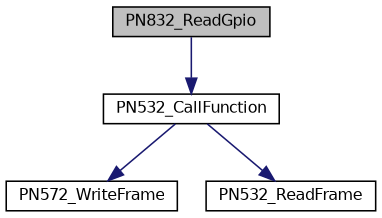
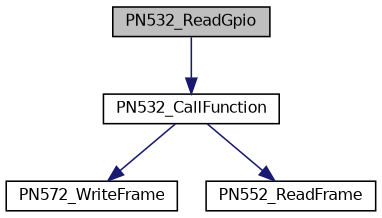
node "PN832_ReadGpio": label "PN832_ReadGpio" -> "PN532_ReadGpio"
node "PN532_ReadFrame": label "PN532_ReadFrame" -> "PN552_ReadFrame"
